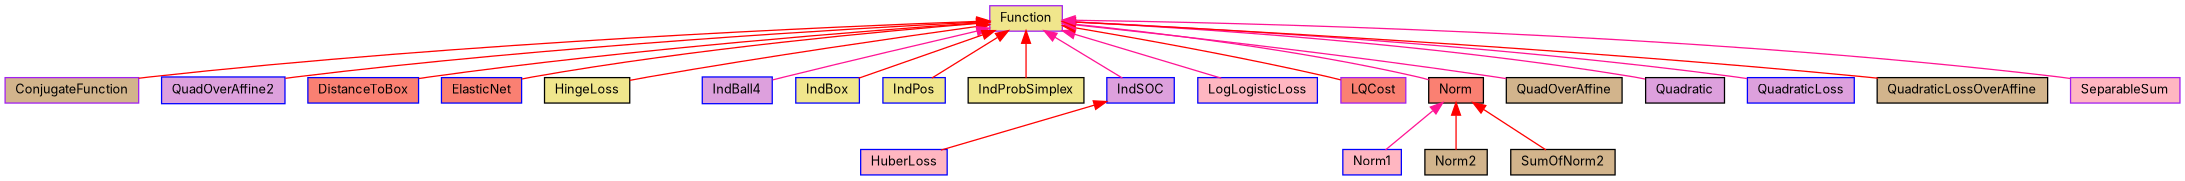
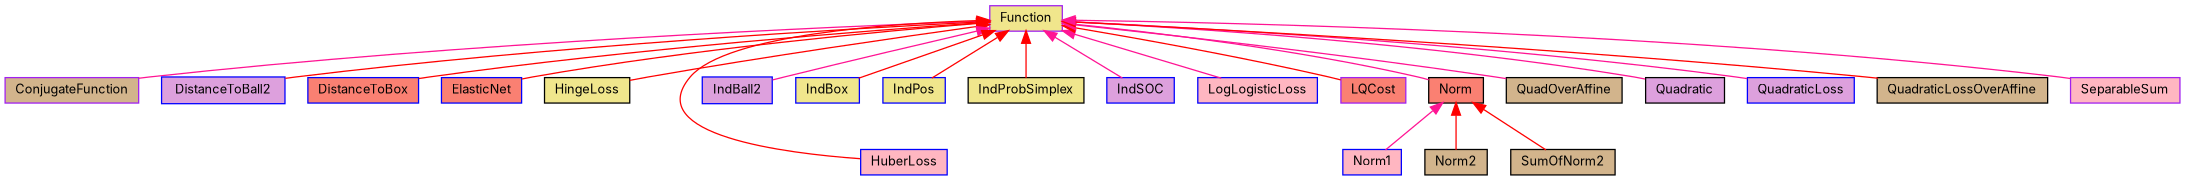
edge "ConjugateFunction" -> "Function": color red -> deeppink
node "QuadOverAffine2": label "QuadOverAffine2" -> "DistanceToBall2"
node "IndBall4": label "IndBall4" -> "IndBall2"
edge "HuberLoss" -> "IndSOC": now "HuberLoss" -> "Function"
